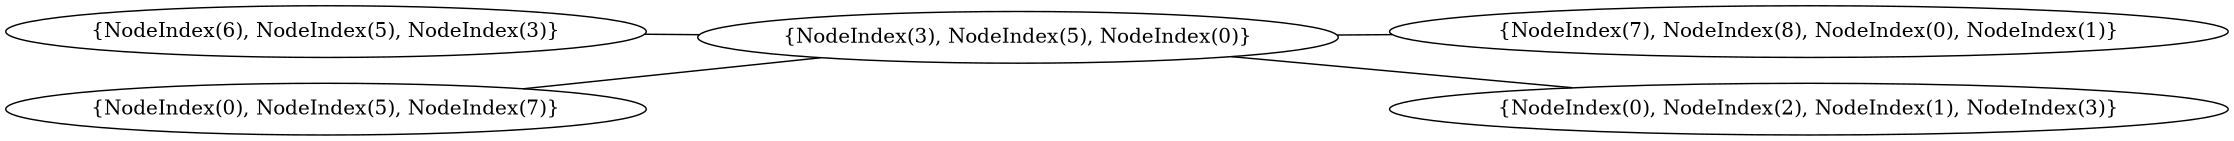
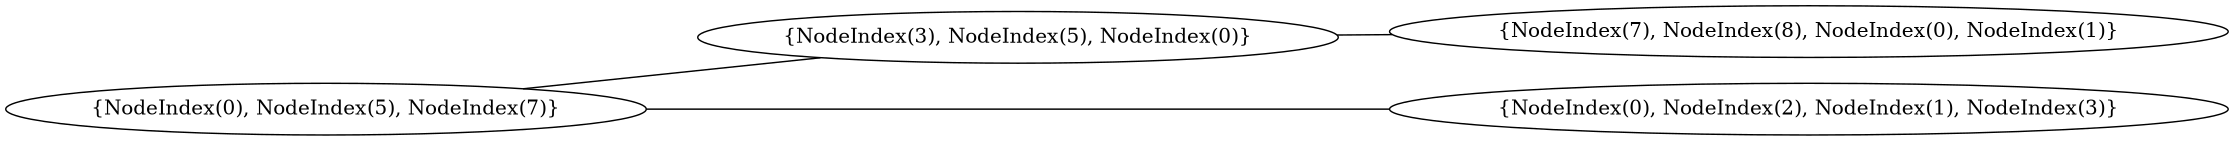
node "{NodeIndex(6), NodeIndex(5), NodeIndex(3)}": removed
edge "{NodeIndex(3), NodeIndex(5), NodeIndex(0)}" -- "{NodeIndex(0), NodeIndex(2), NodeIndex(1), NodeIndex(3)}": now "{NodeIndex(0), NodeIndex(5), NodeIndex(7)}" -- "{NodeIndex(0), NodeIndex(2), NodeIndex(1), NodeIndex(3)}"
